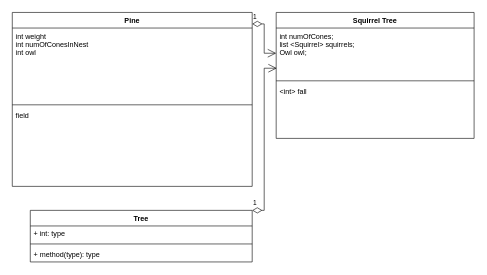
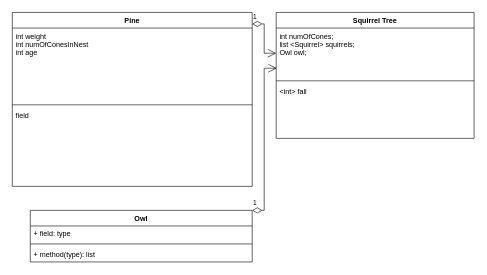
node "int weight int numOfConesInNest int owl": label "int weight int numOfConesInNest int owl" -> "int weight int numOfConesInNest int age"
node "Tree": label "Tree" -> "Owl"
node "+ int: type": label "+ int: type" -> "+ field: type"
node "+ method(type): type": label "+ method(type): type" -> "+ method(type): list"
